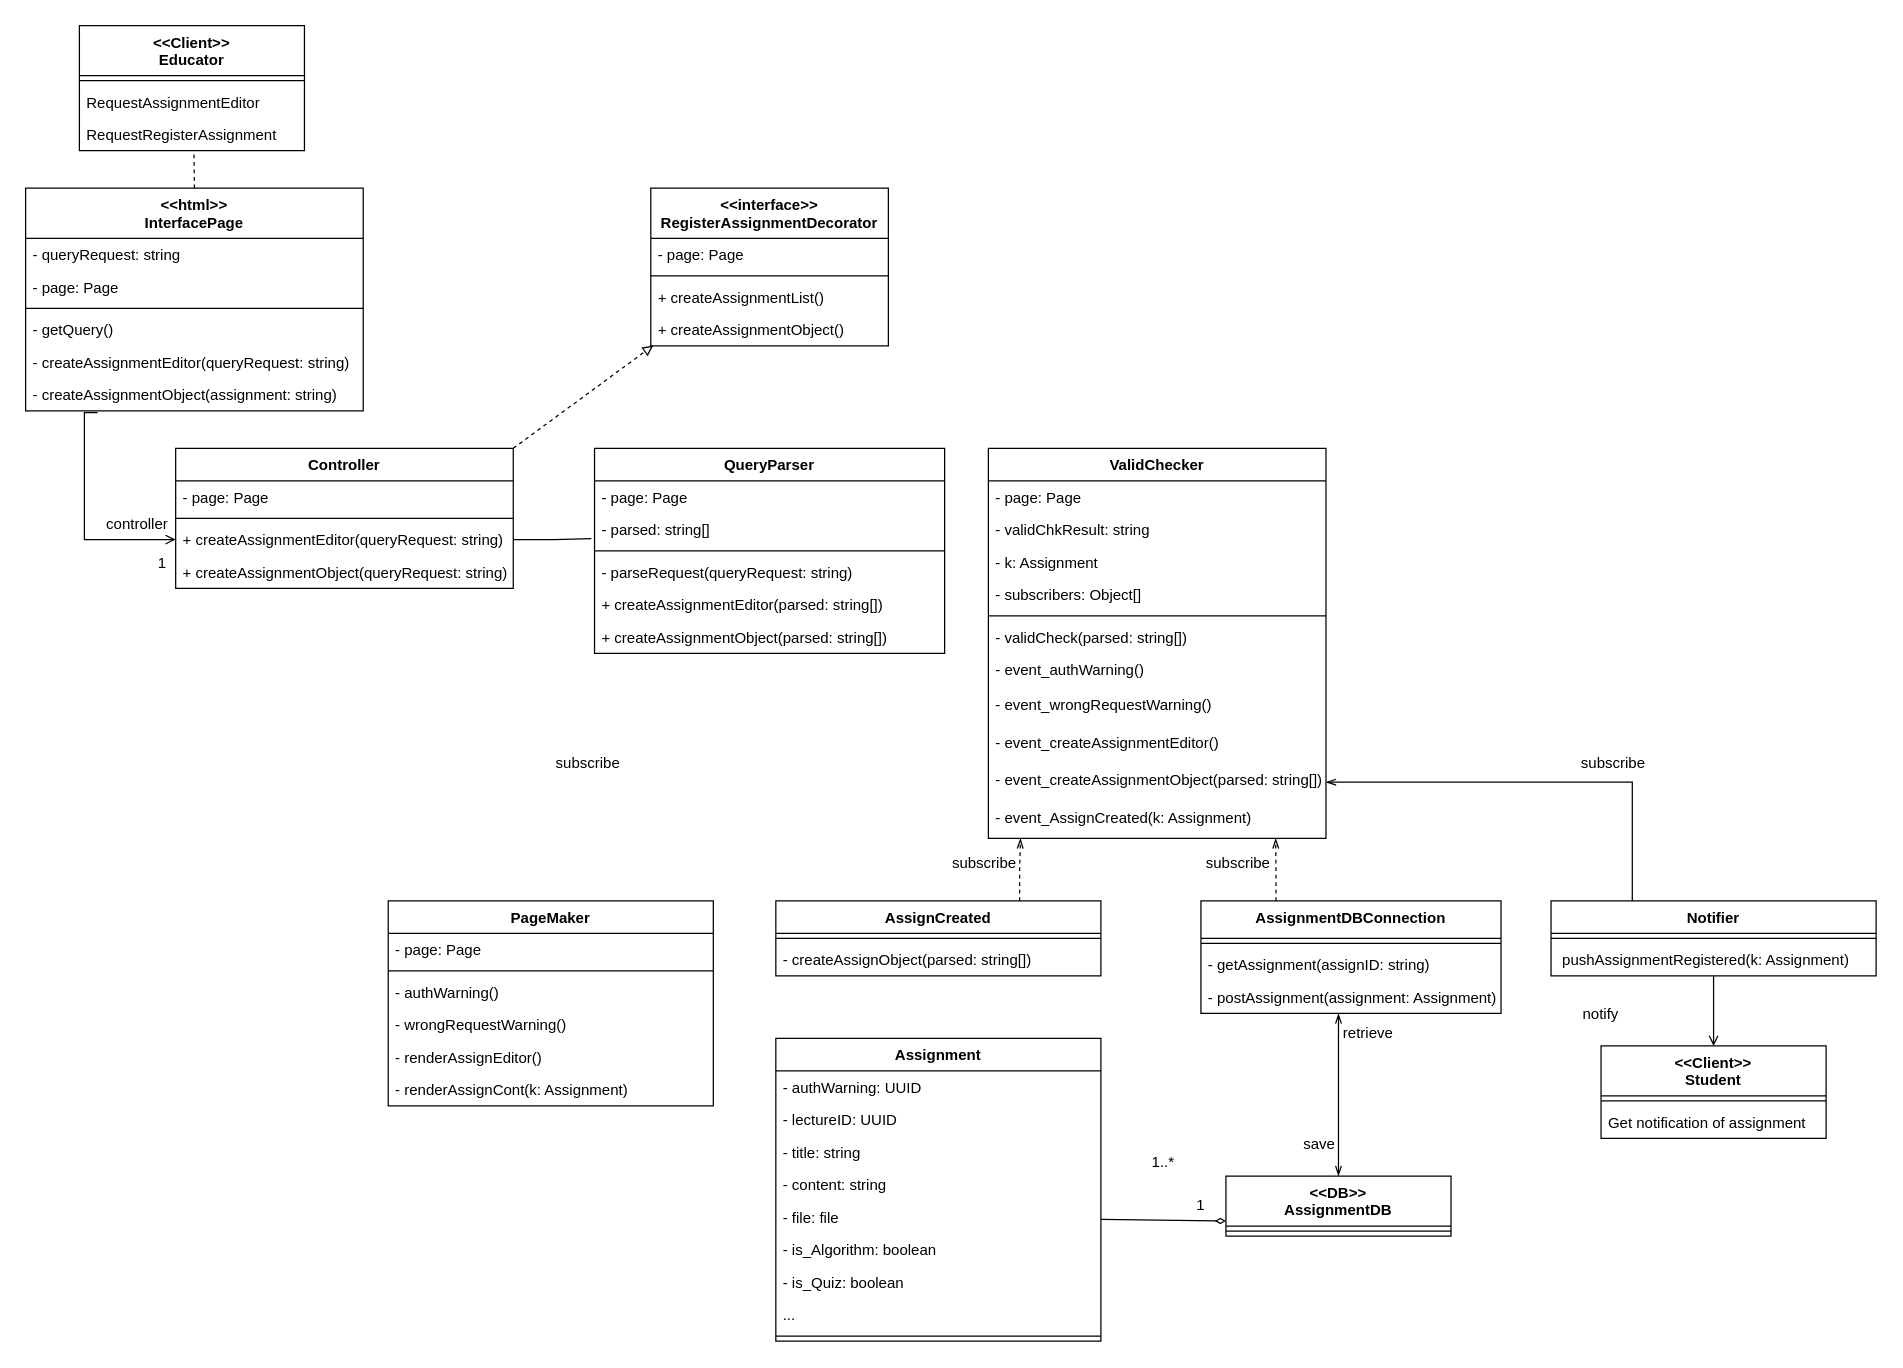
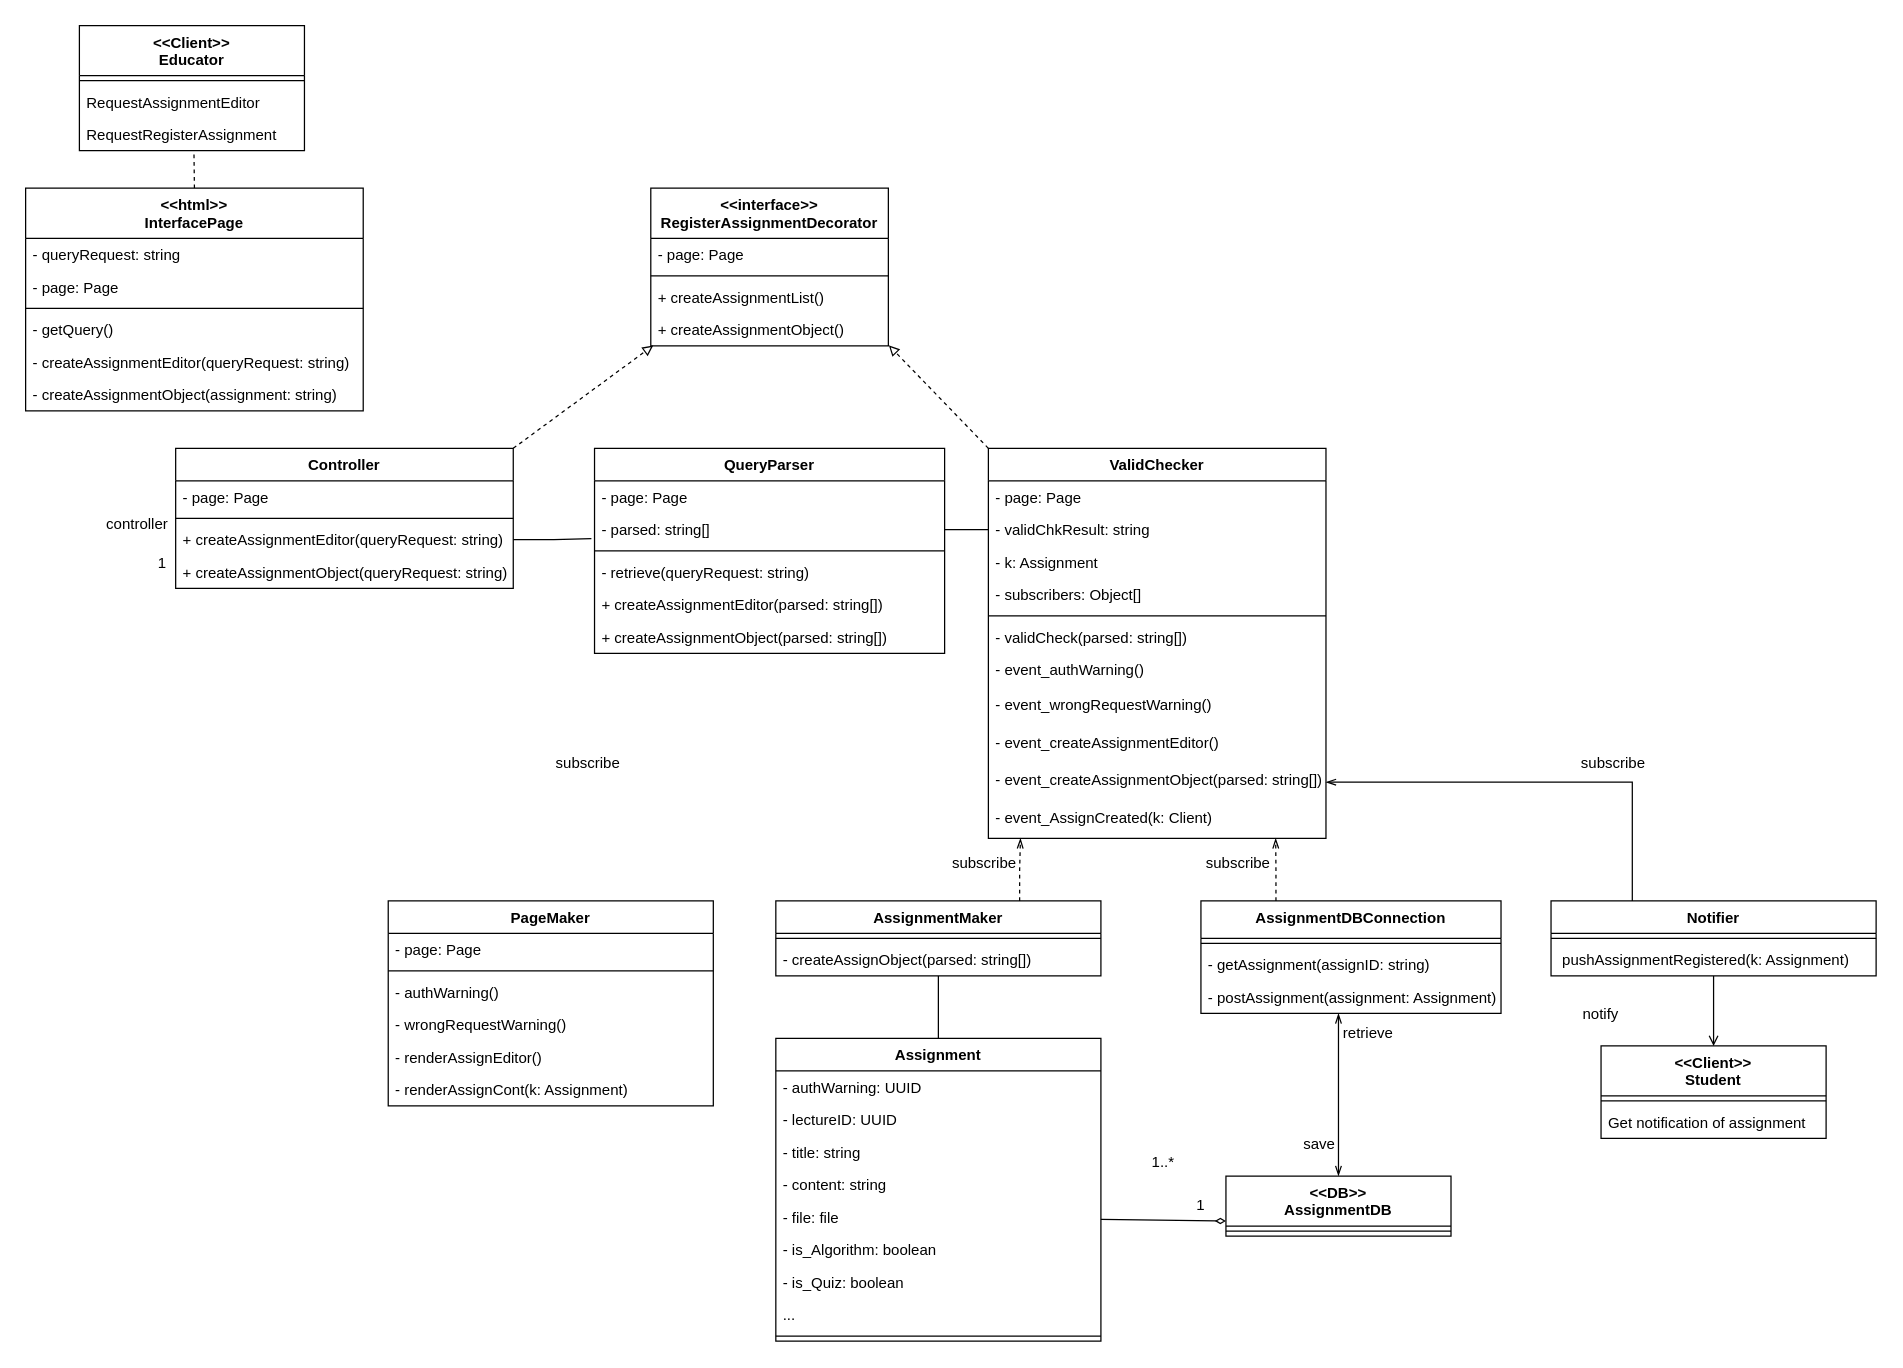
edge "ValidChecker" -> "+ createAssignmentObject()": added
edge "- createAssignmentObject(assignment: string)" -> "+ createAssignmentEditor(queryRequest: string)": removed
edge "- parsed: string[]" -- "- validChkResult: string": added
node "- parseRequest(queryRequest: string)": label "- parseRequest(queryRequest: string)" -> "- retrieve(queryRequest: string)"
node "- event_AssignCreated(k: Assignment)": label "- event_AssignCreated(k: Assignment)" -> "- event_AssignCreated(k: Client)"
node "AssignCreated": label "AssignCreated" -> "AssignmentMaker"
edge "- createAssignObject(parsed: string[])" -- "Assignment": added
